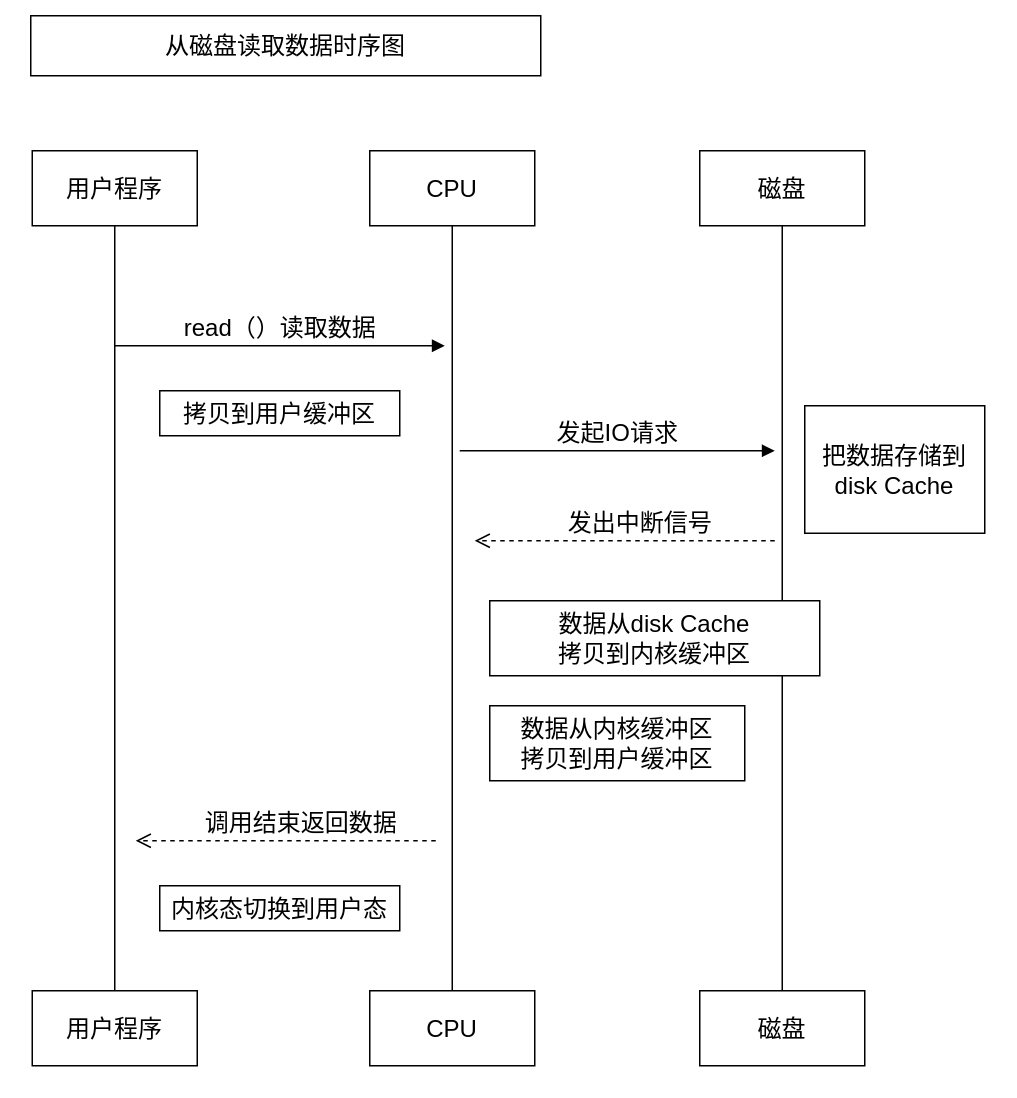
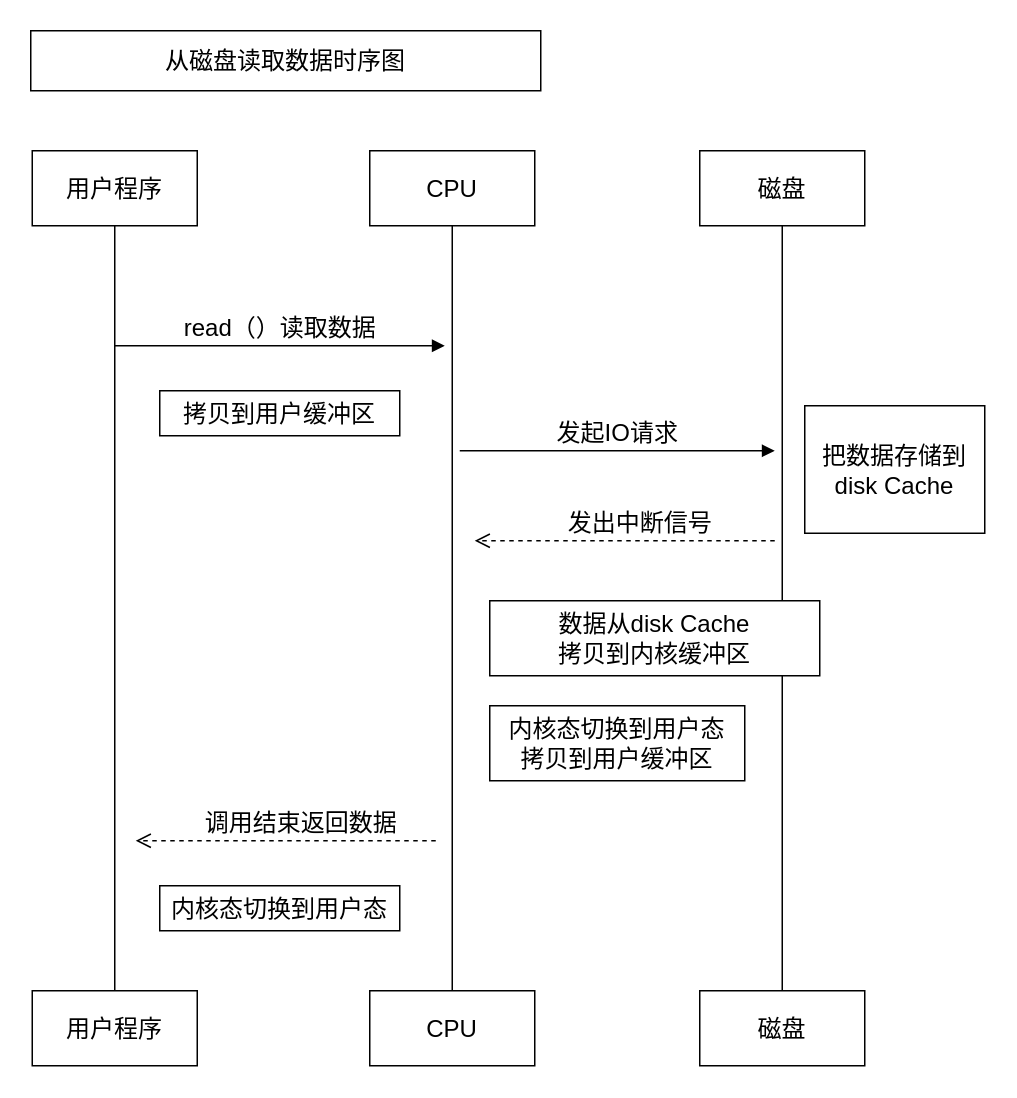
node "从磁盘读取数据时序图": moved (286, 46) -> (286, 61)
node "数据从内核缓冲区 拷贝到用户缓冲区": label "数据从内核缓冲区 拷贝到用户缓冲区" -> "内核态切换到用户态 拷贝到用户缓冲区"
